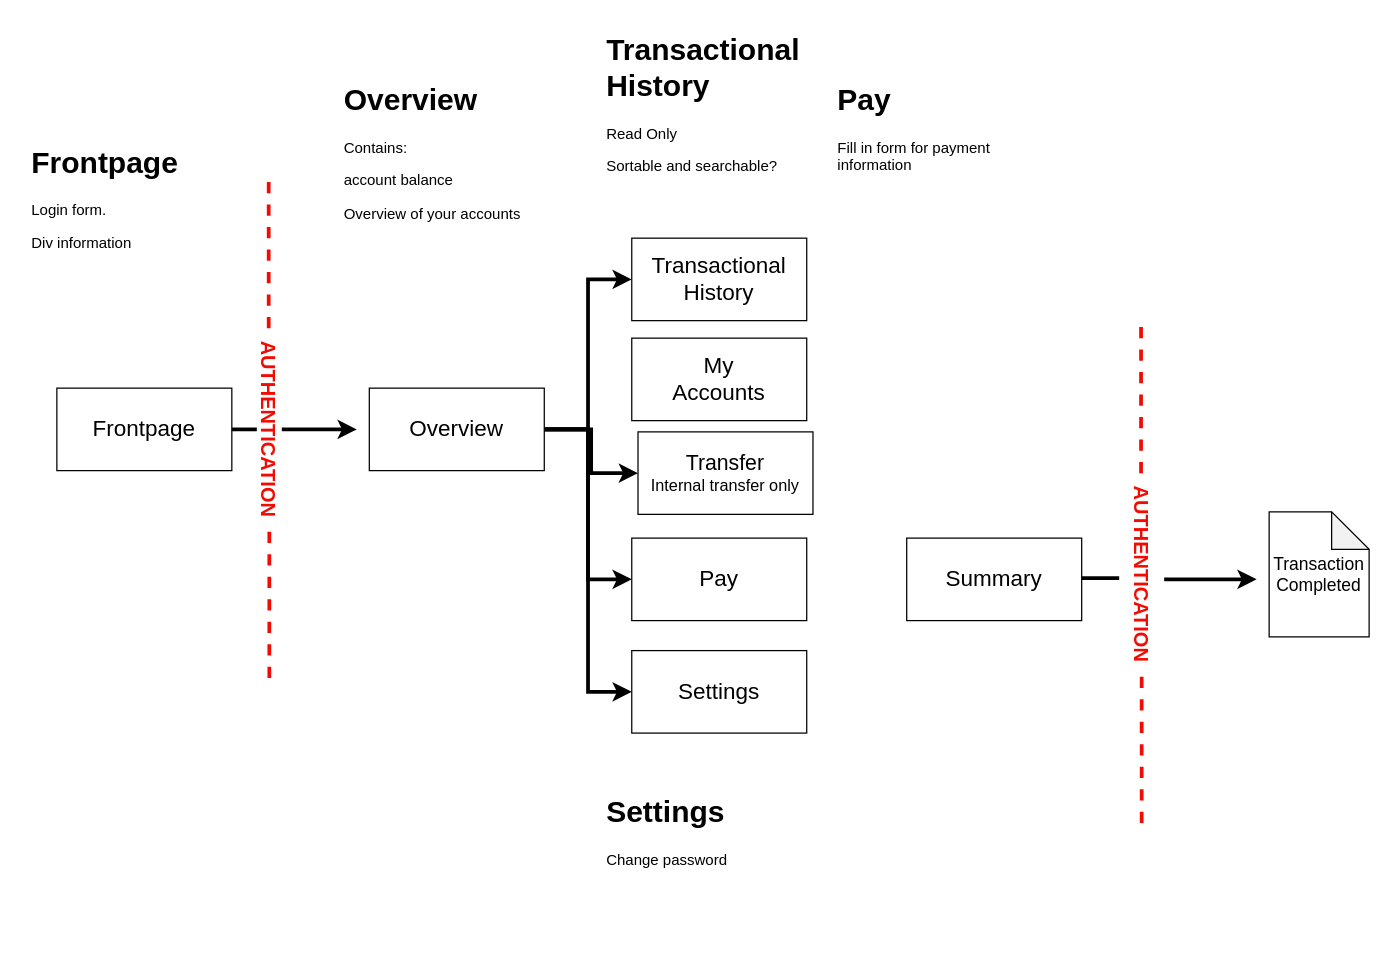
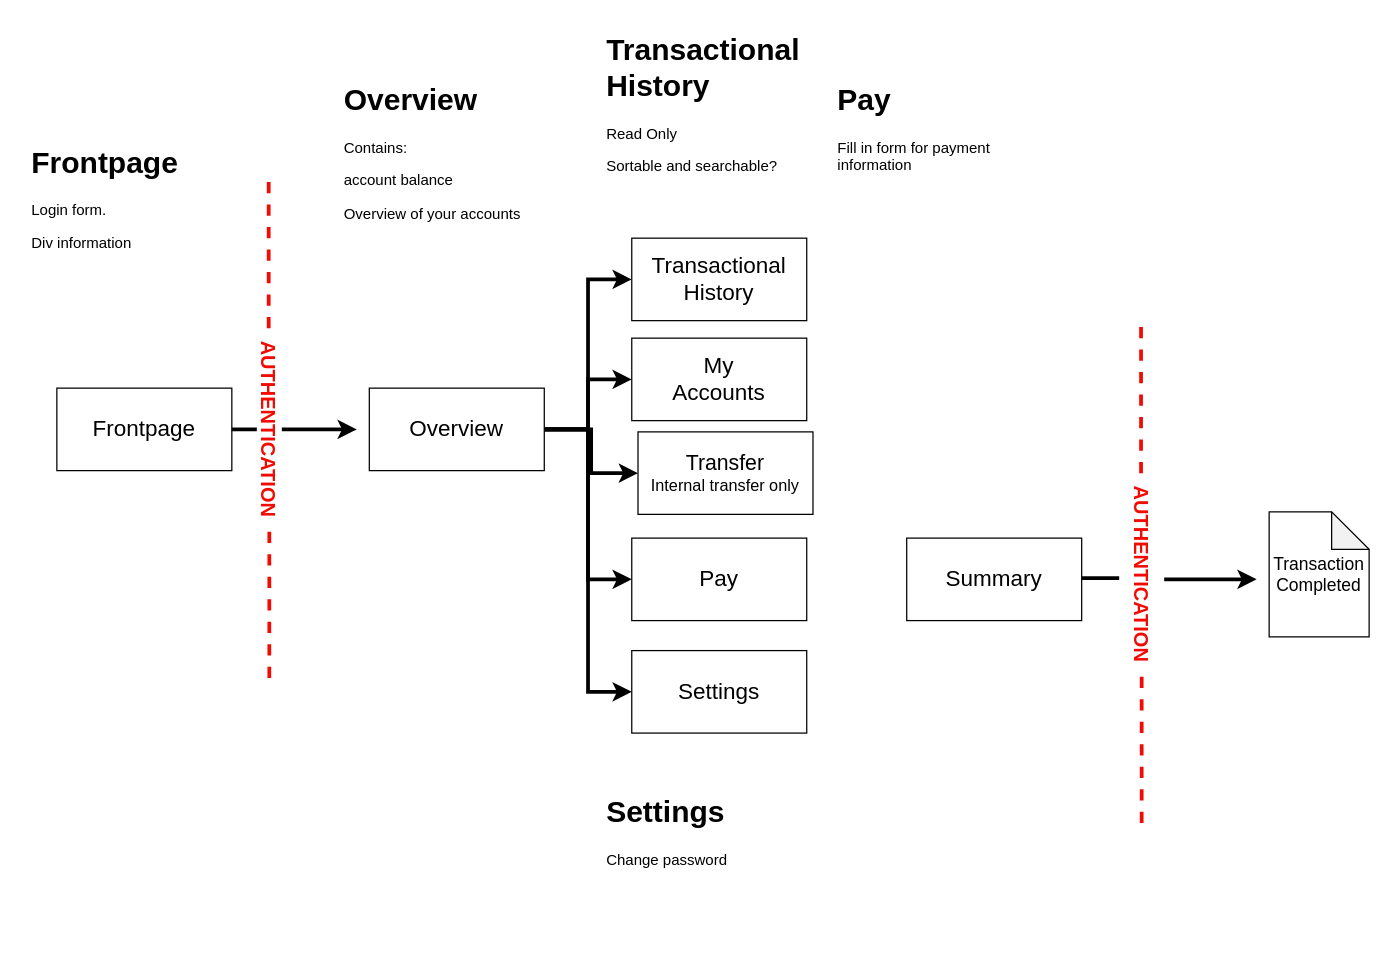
edge "Overview" -> "My Accounts": added
